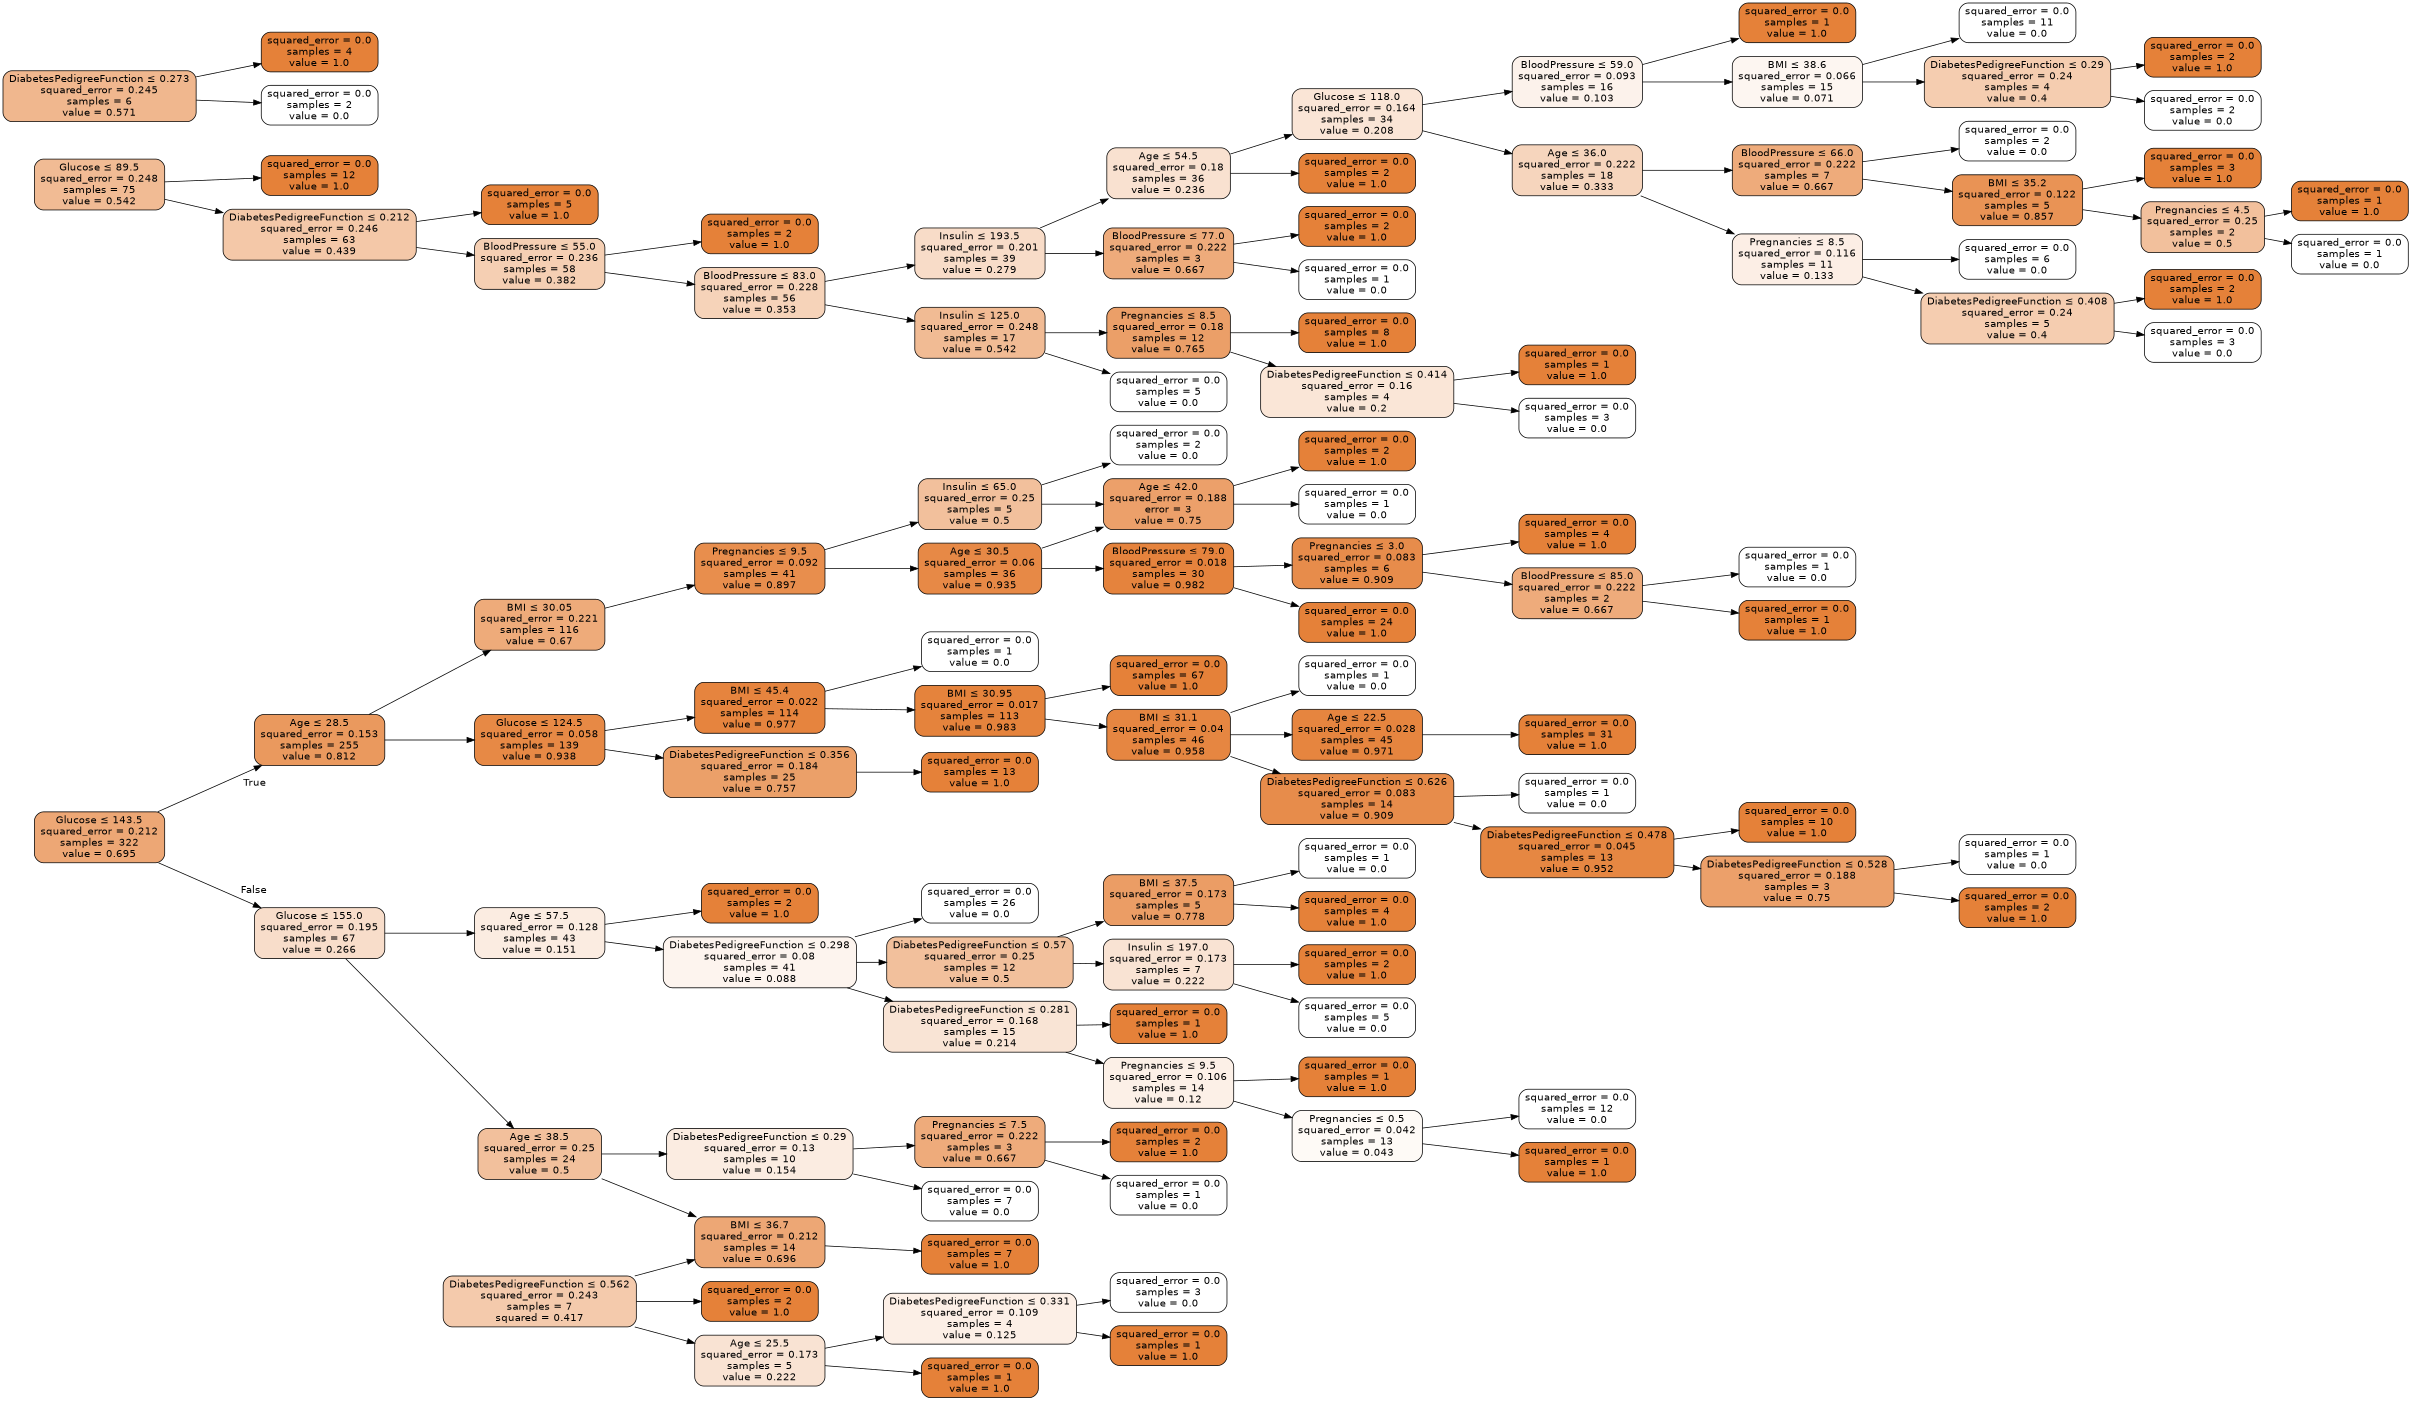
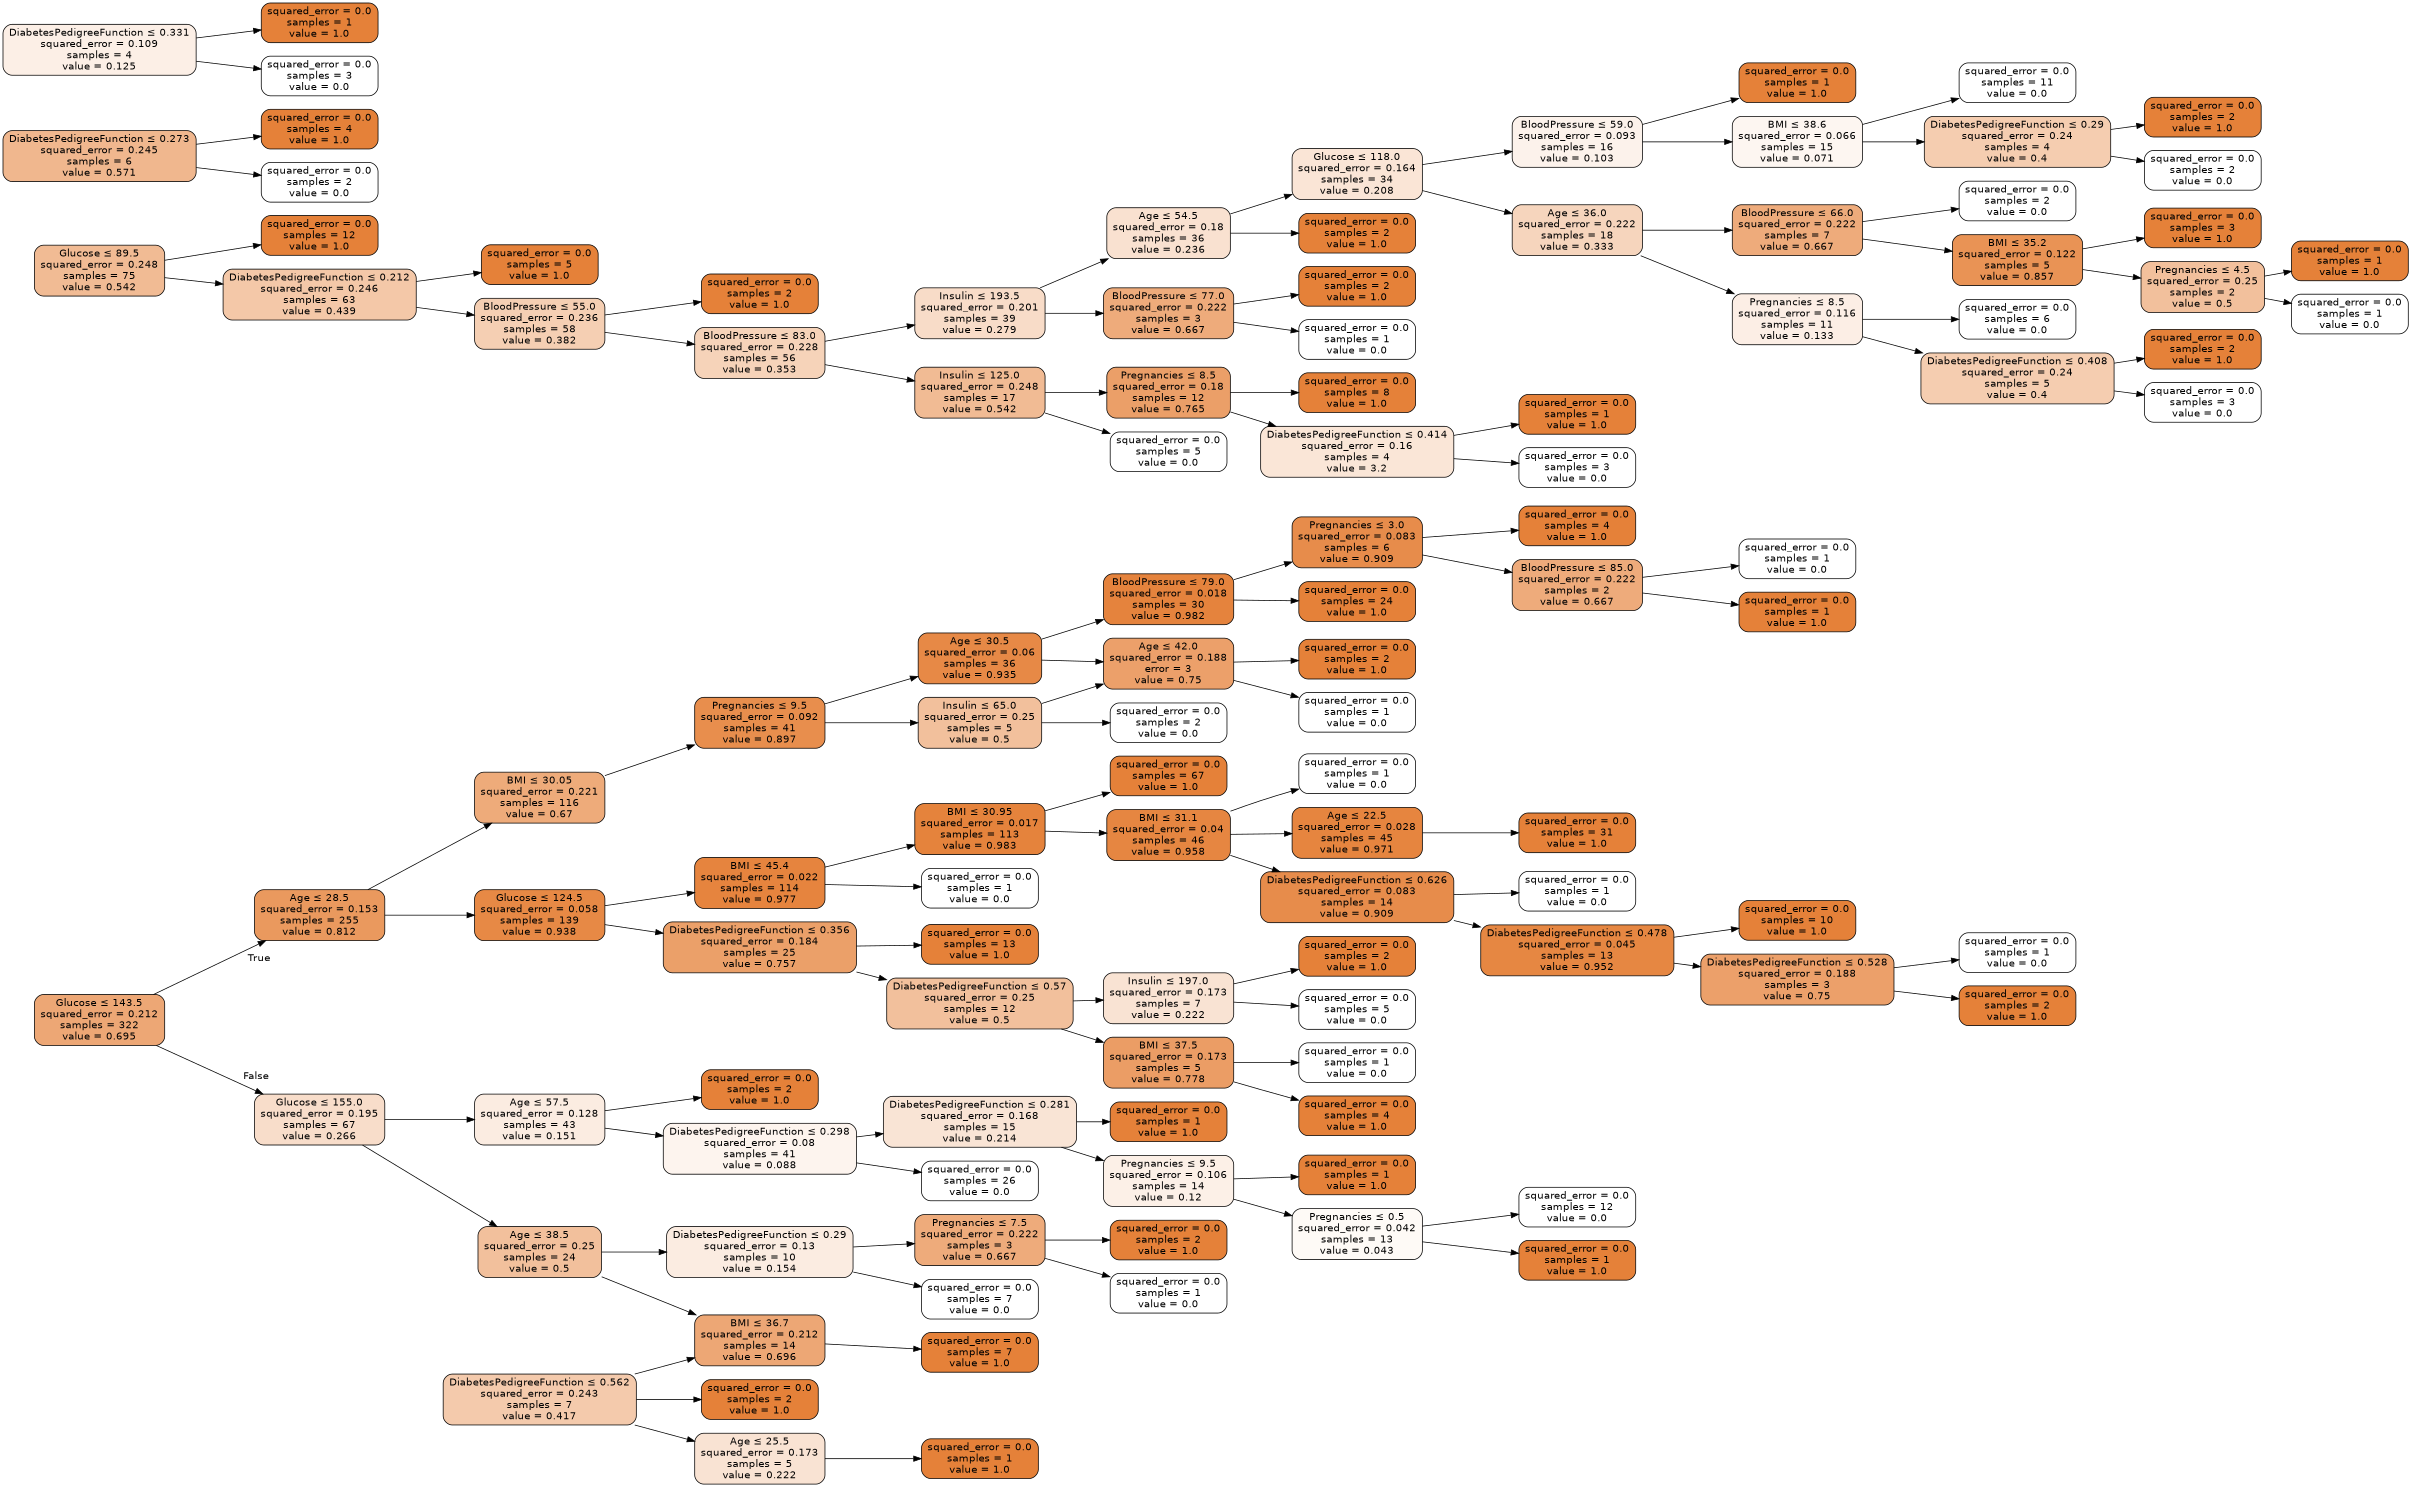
node "DiabetesPedigreeFunction ≤ 0.414": text "value = 0.2" -> "value = 3.2"
edge "DiabetesPedigreeFunction ≤ 0.298" -> "DiabetesPedigreeFunction ≤ 0.57": now "DiabetesPedigreeFunction ≤ 0.356" -> "DiabetesPedigreeFunction ≤ 0.57"
node "DiabetesPedigreeFunction ≤ 0.562": text "squared = 0.417" -> "value = 0.417"
edge "Age ≤ 25.5" -> "DiabetesPedigreeFunction ≤ 0.331": removed
